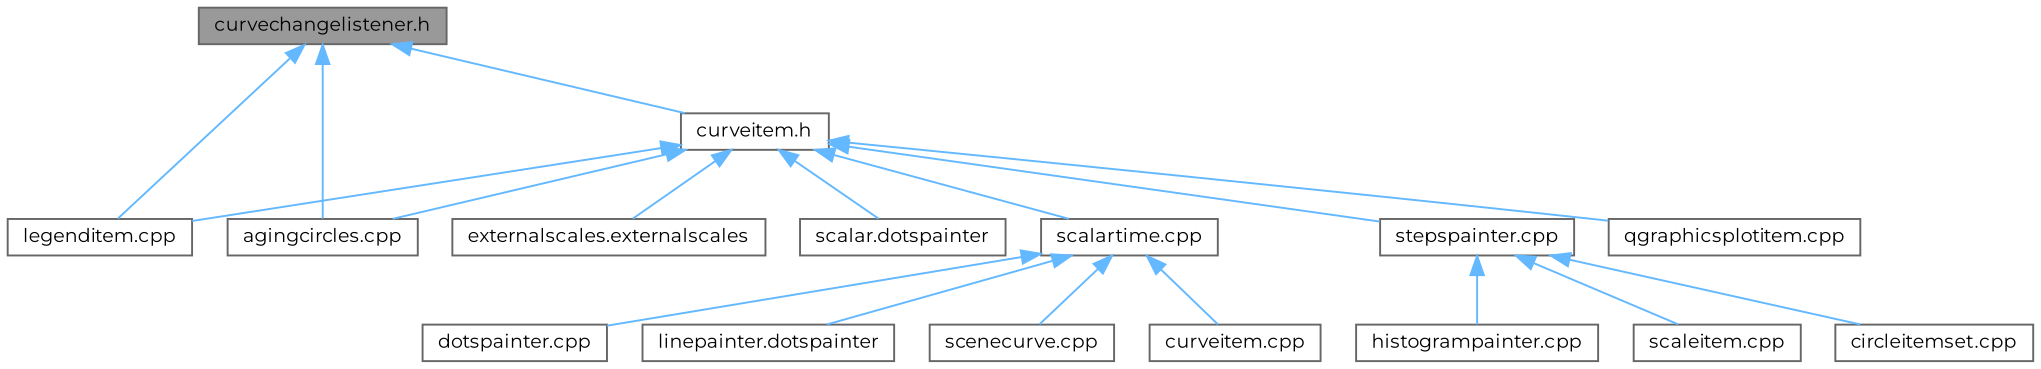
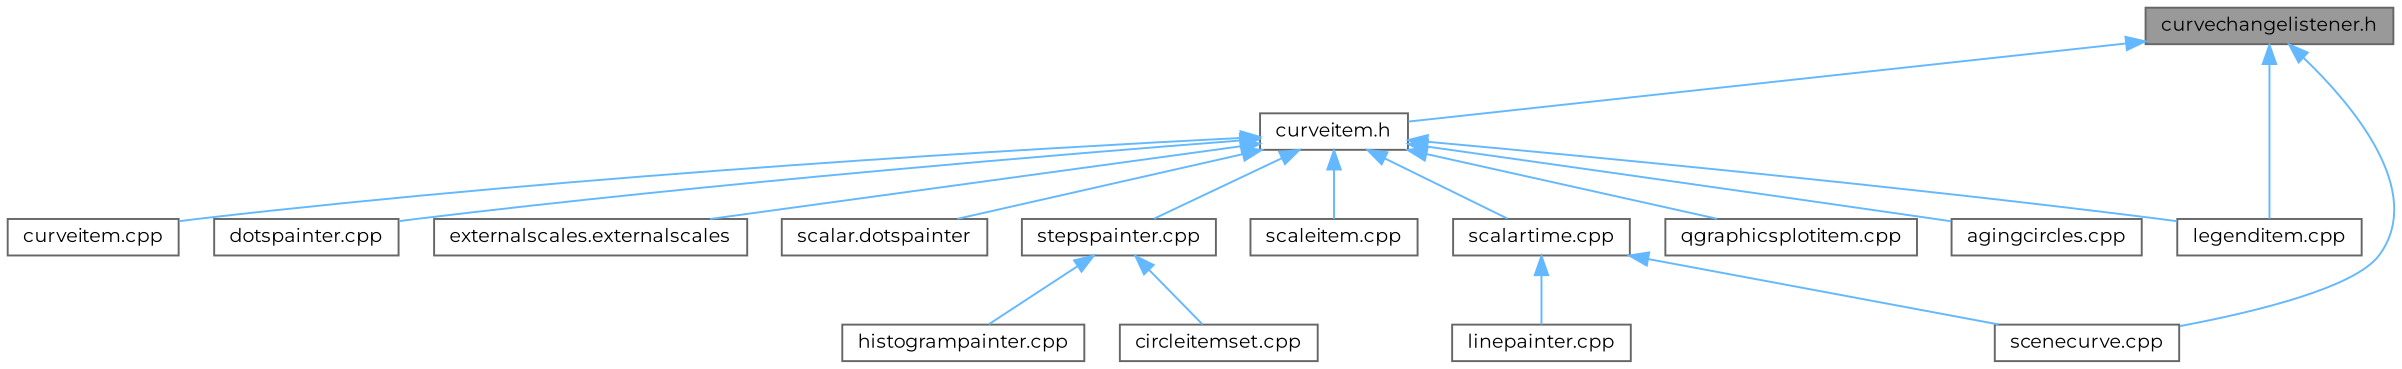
edge "agingcircles.cpp" -> "curvechangelistener.h": now "scenecurve.cpp" -> "curvechangelistener.h"
edge "dotspainter.cpp" -> "scalartime.cpp": now "dotspainter.cpp" -> "curveitem.h"
edge "scaleitem.cpp" -> "stepspainter.cpp": now "scaleitem.cpp" -> "curveitem.h"
edge "curveitem.cpp" -> "scalartime.cpp": now "curveitem.cpp" -> "curveitem.h"
node "linepainter.dotspainter": label "linepainter.dotspainter" -> "linepainter.cpp"
